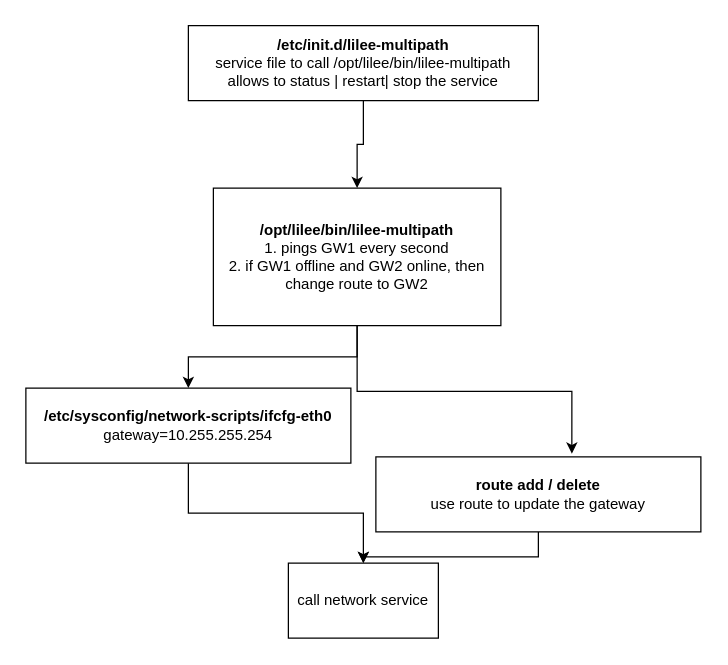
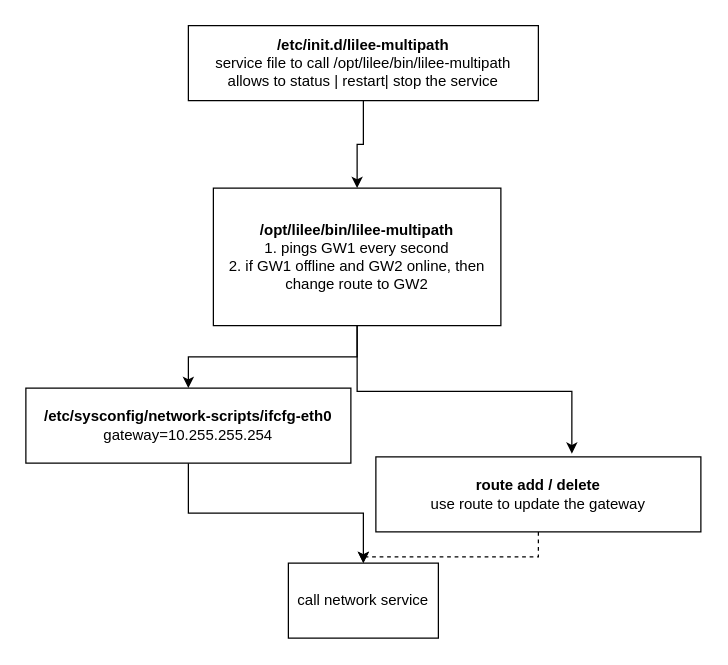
edge "route add / delete use route to update the gateway" -> "call network service": style solid -> dashed
